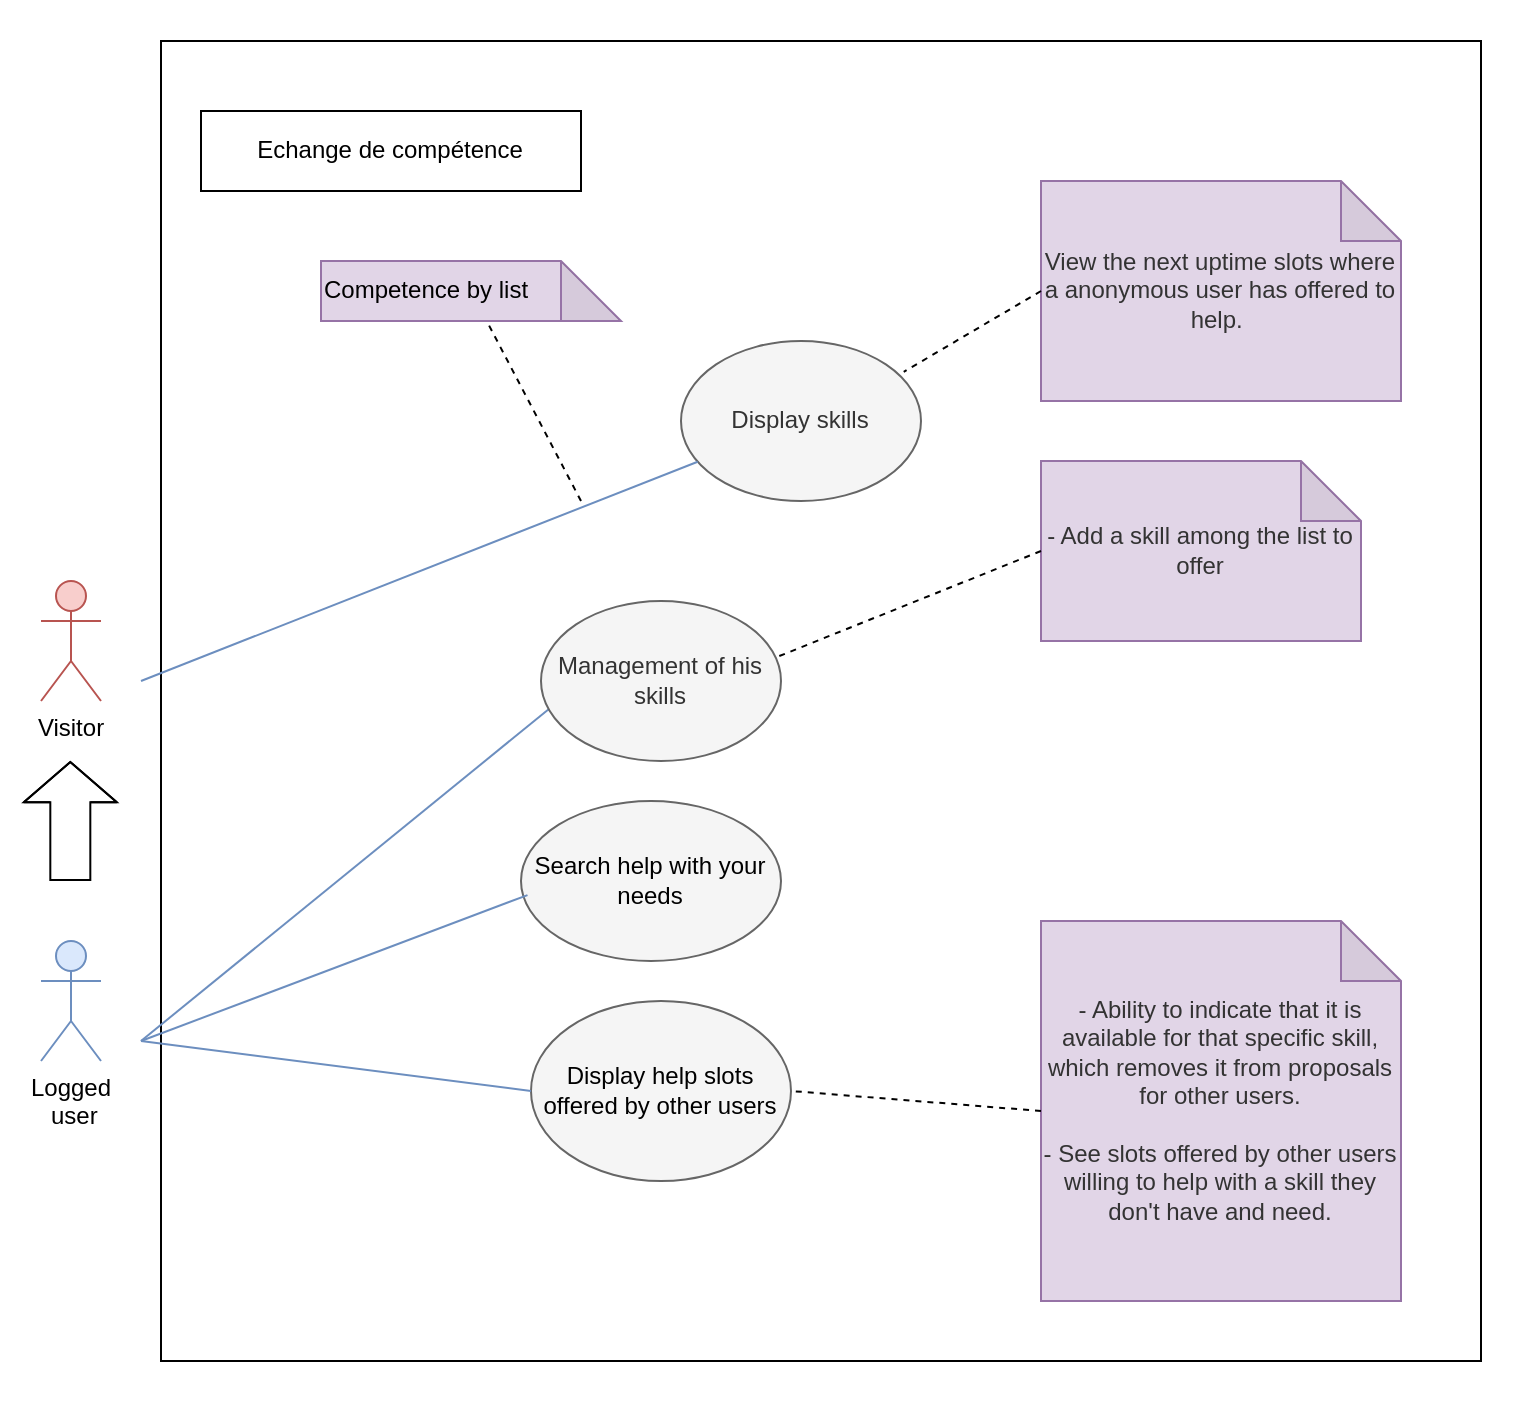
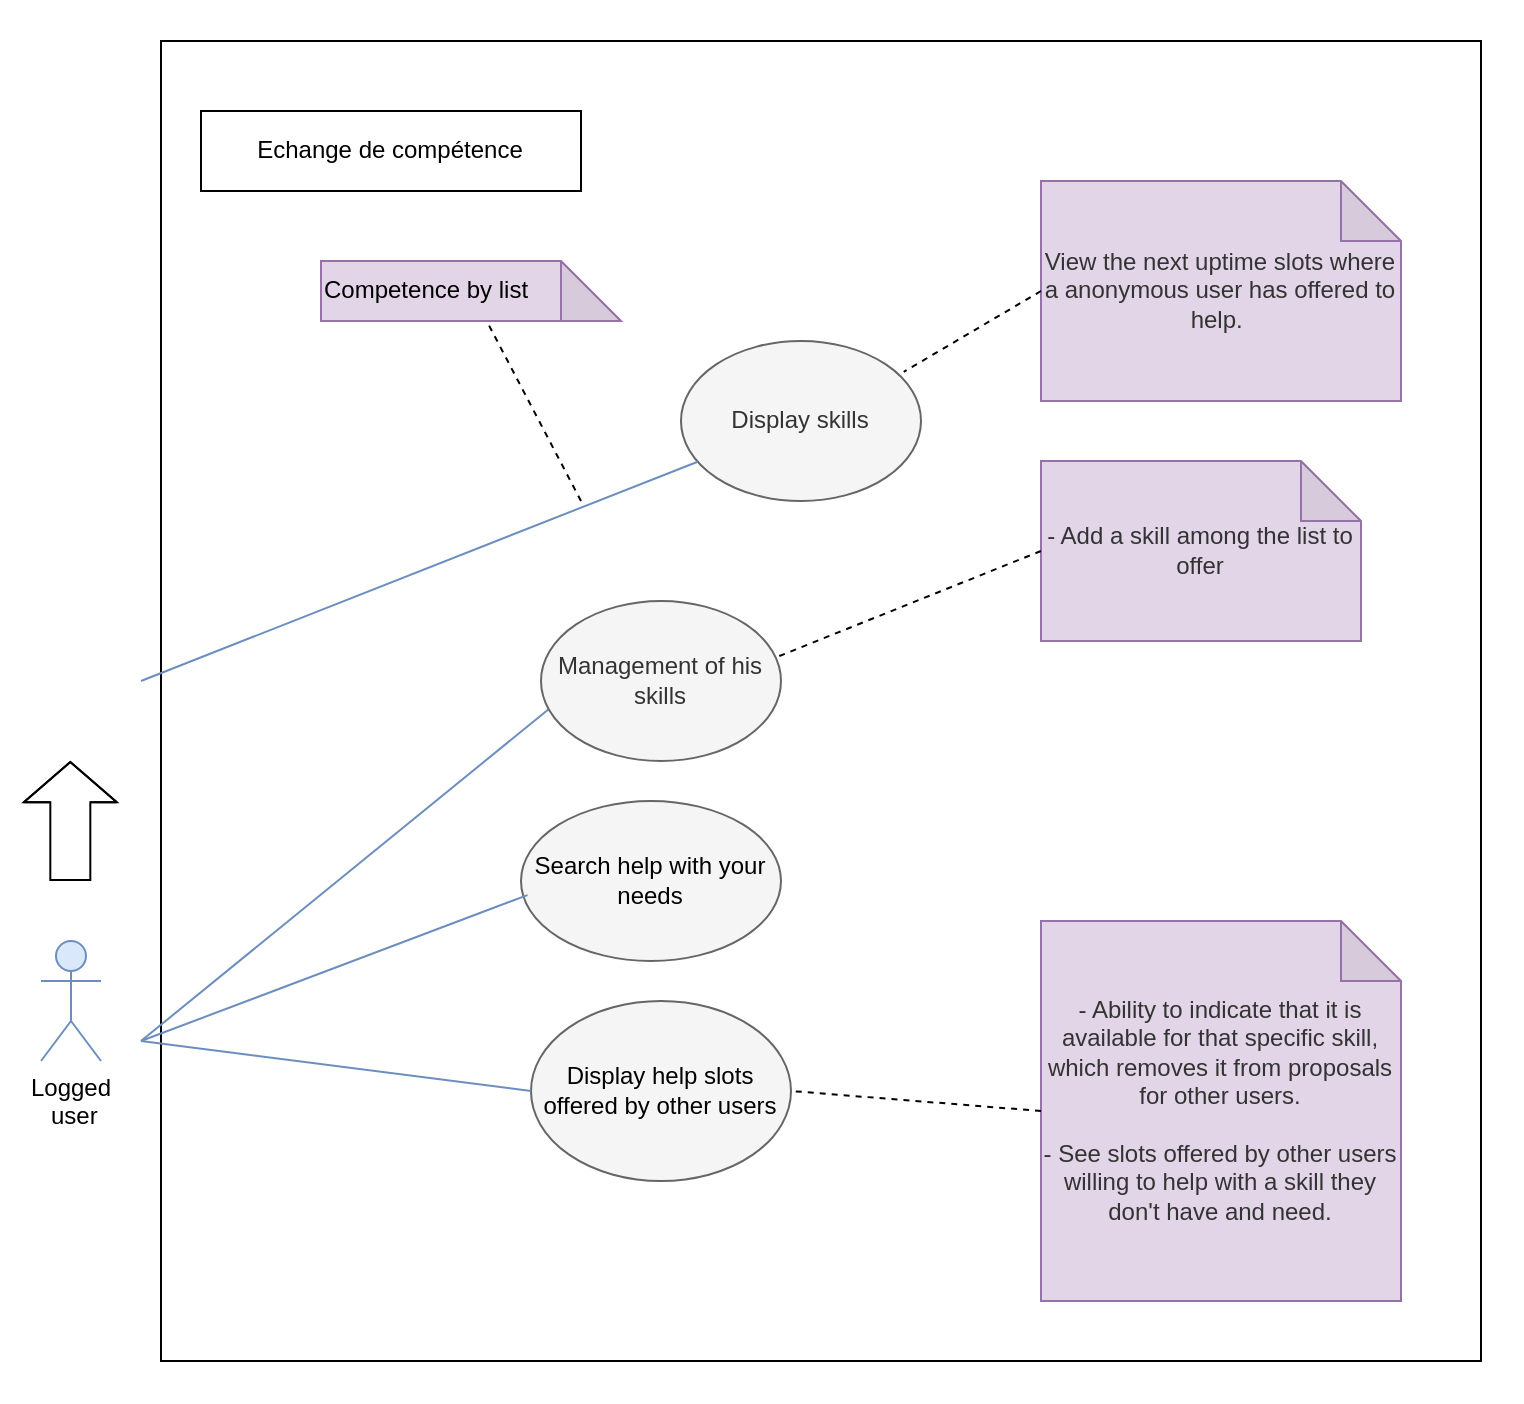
node "Visitor": removed
